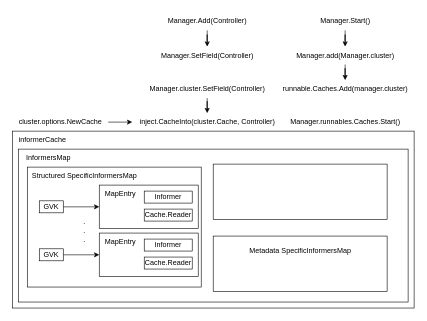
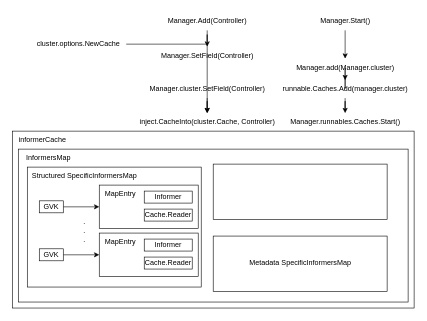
node "Manager.add(Manager.cluster)": moved (345, 56) -> (345, 68)
edge "runnable.Caches.Add(manager.cluster)" -> "Manager.runnables.Caches.Start()": added
node "cluster.options.NewCache": moved (60, 122) -> (78, 44)
node "Metadata SpecificInformersMap": moved (300, 251) -> (300, 263)
